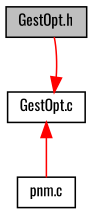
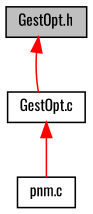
edge "GestOpt.h" -> "GestOpt.c": reversed
